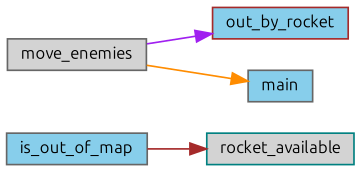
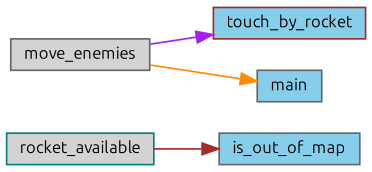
node "out_by_rocket": label "out_by_rocket" -> "touch_by_rocket"
edge "is_out_of_map" -> "rocket_available": reversed
